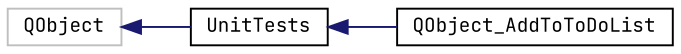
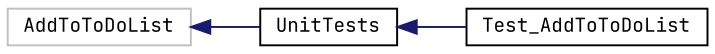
node "QObject": label "QObject" -> "AddToToDoList"
node "QObject_AddToToDoList": label "QObject_AddToToDoList" -> "Test_AddToToDoList"
